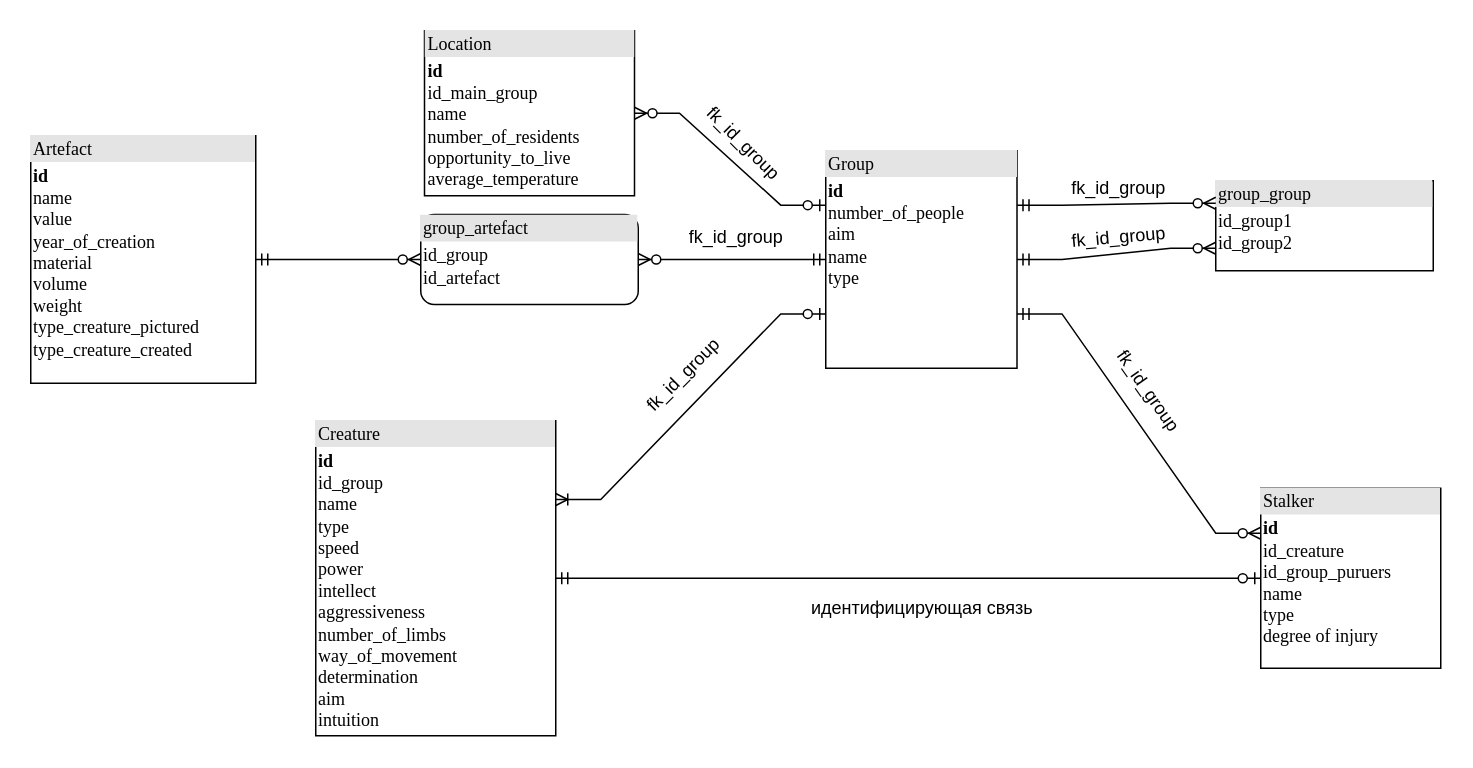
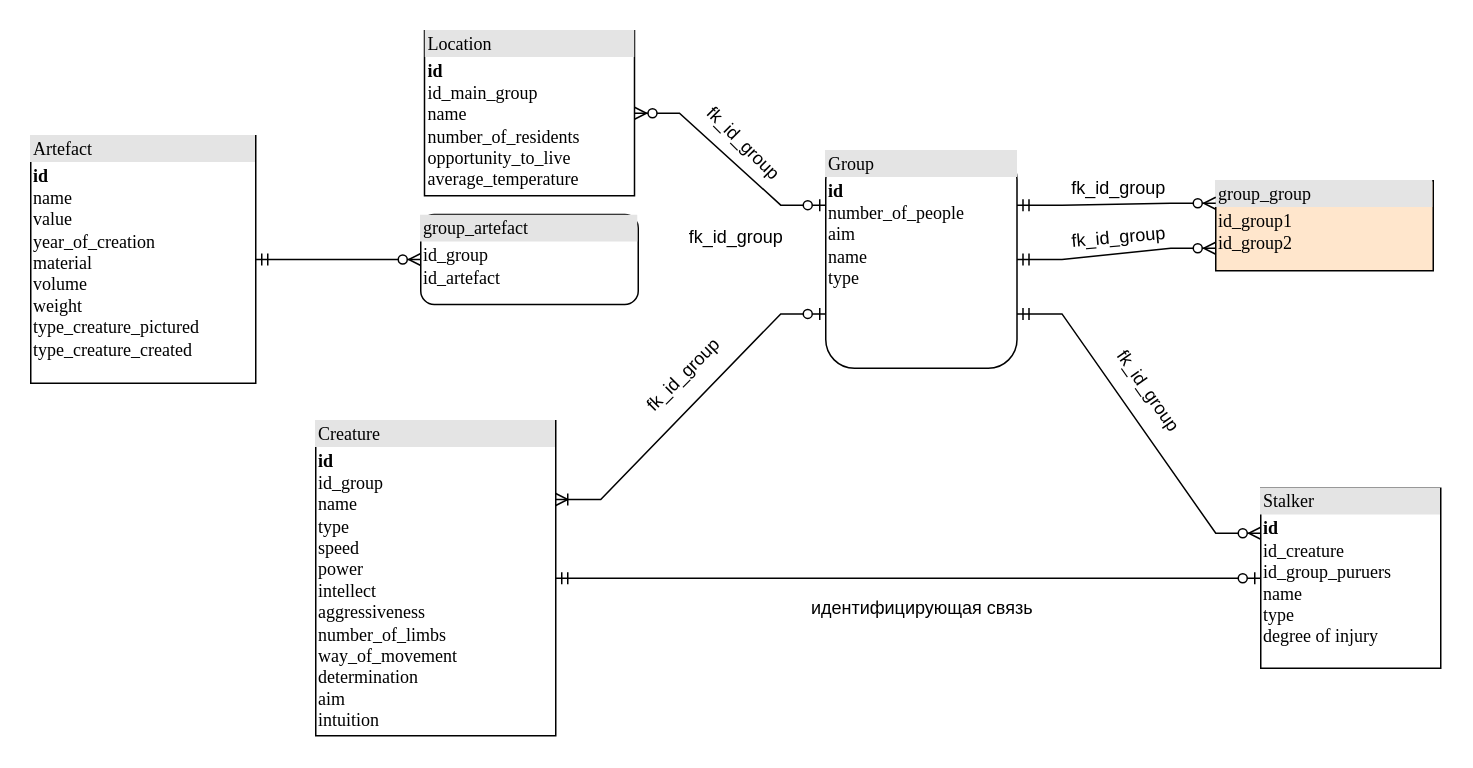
node "group_group id_group1 id_group2": fillcolor #ffffff -> #ffe6cc
edge "group_artefact id_group id_artefact" -- "Group id number_of_people aim name type": removed
node "Group id number_of_people aim name type": shape rectangle -> rounded rectangle
